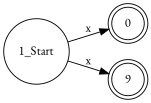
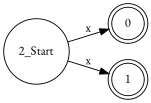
node "1_Start": label "1_Start" -> "2_Start"
node "9": label "9" -> "1"
